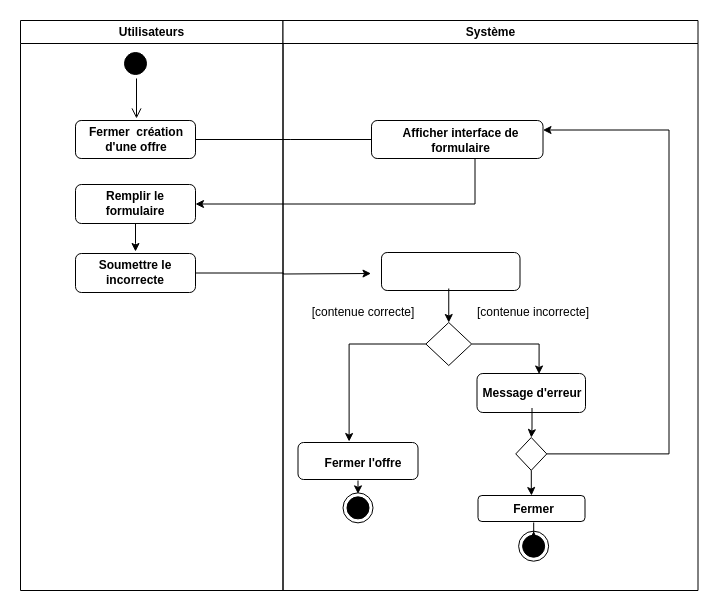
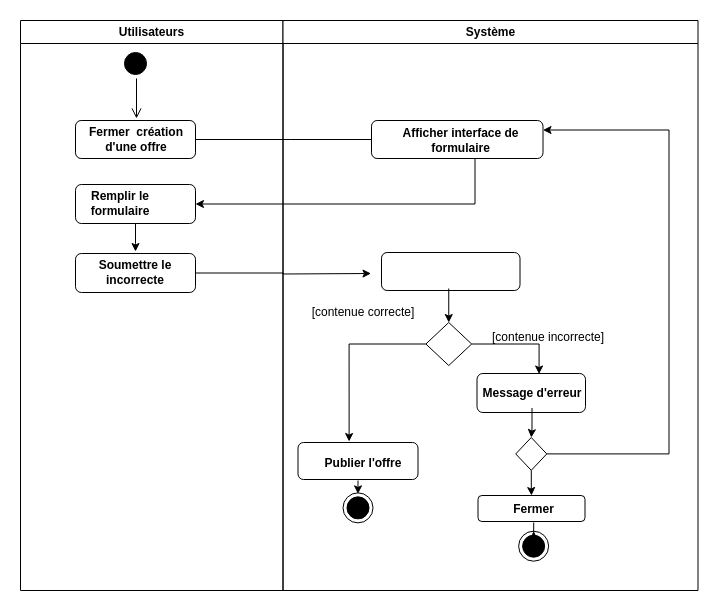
node "Remplir le formulaire": moved (136, 204) -> (121, 204)
node "[contenue incorrecte]": moved (534, 313) -> (549, 338)
node "Fermer l'offre": label "Fermer l'offre" -> "Publier l'offre"
